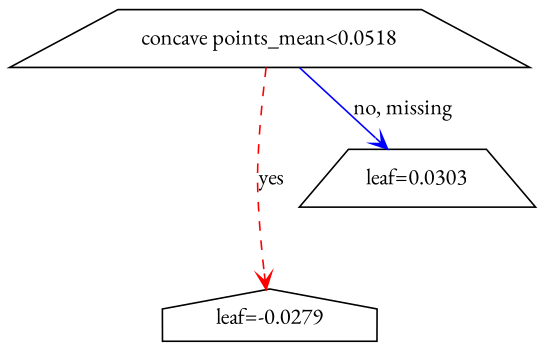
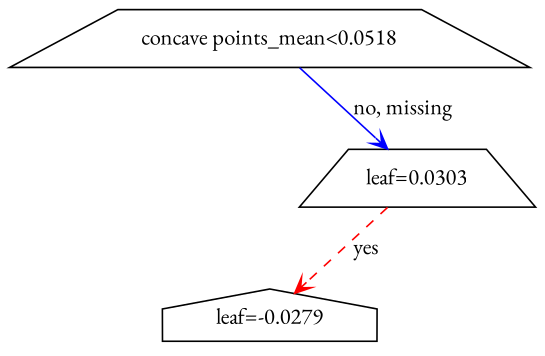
edge "concave points_mean<0.0518" -> "leaf=-0.0279": now "leaf=0.0303" -> "leaf=-0.0279"
